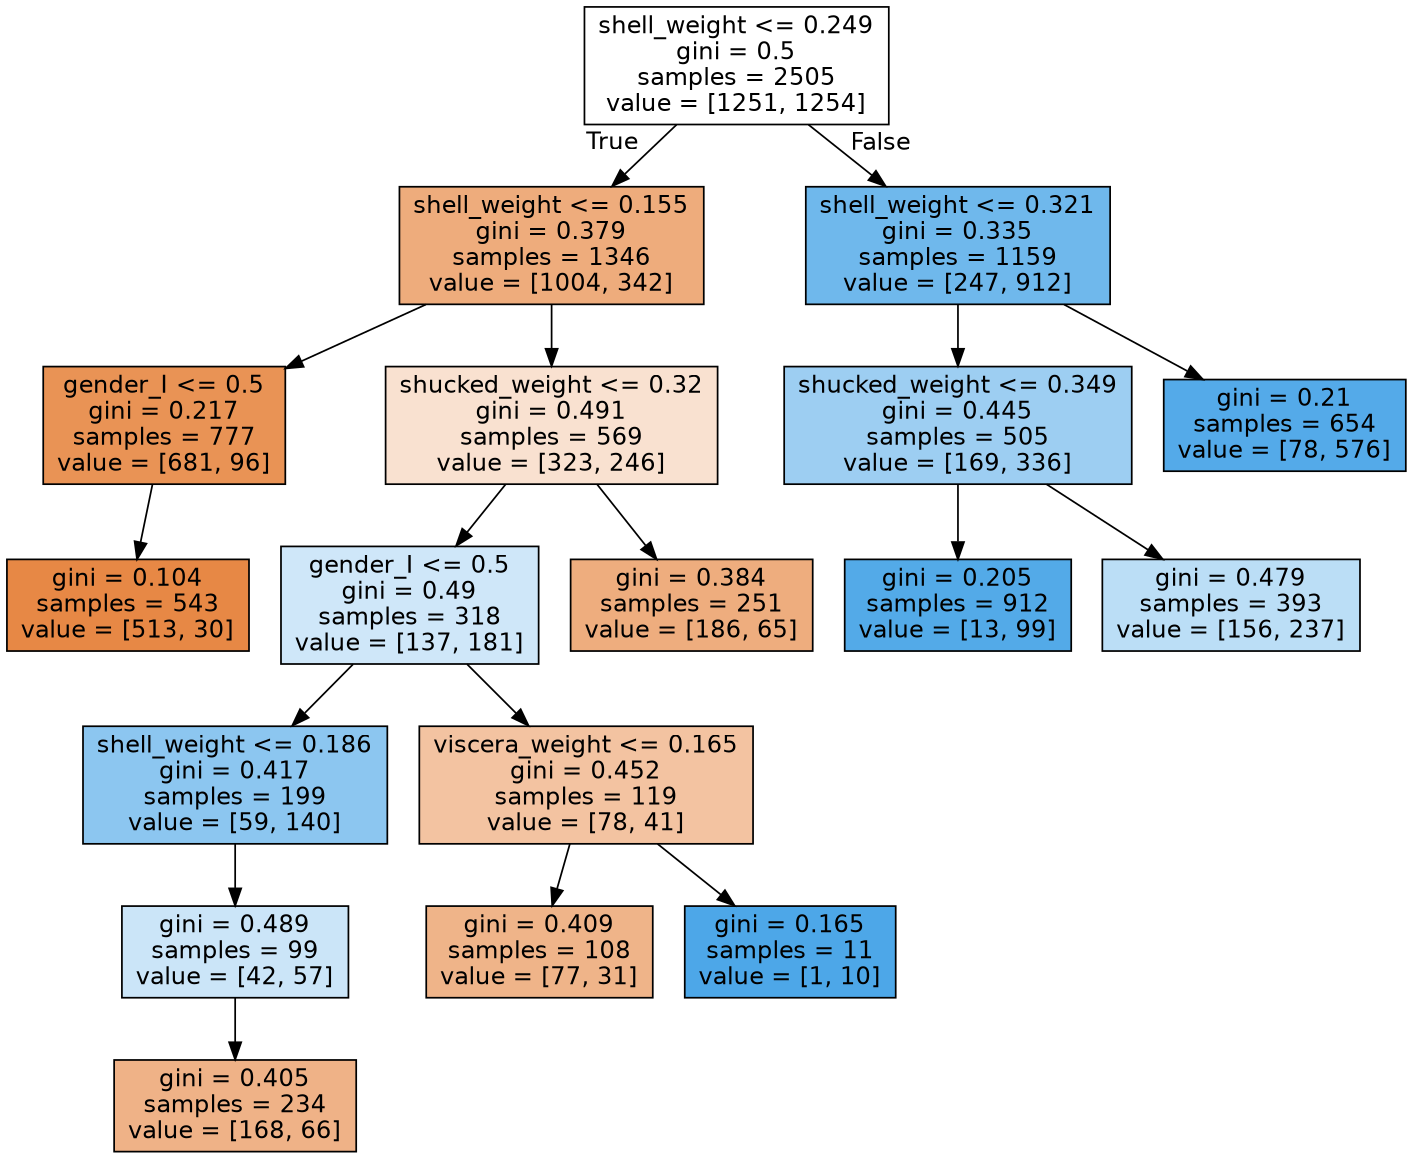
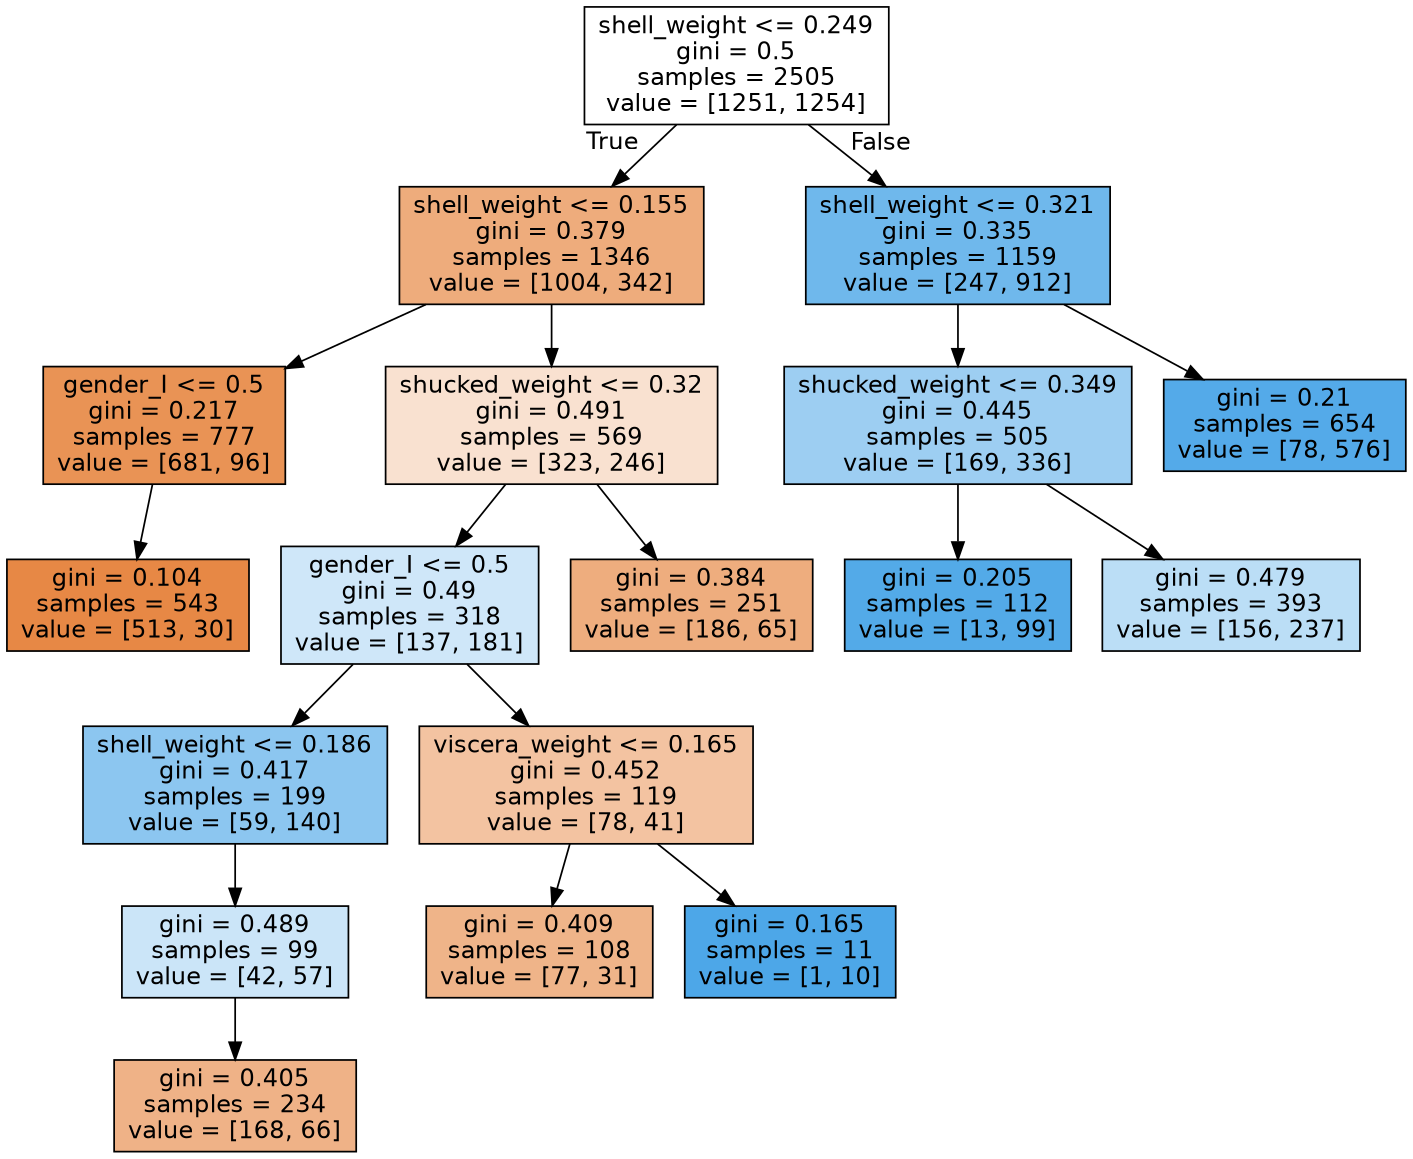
node "gini = 0.205 samples = 912 value = [13, 99]": label "gini = 0.205 samples = 912 value = [13, 99]" -> "gini = 0.205 samples = 112 value = [13, 99]"
